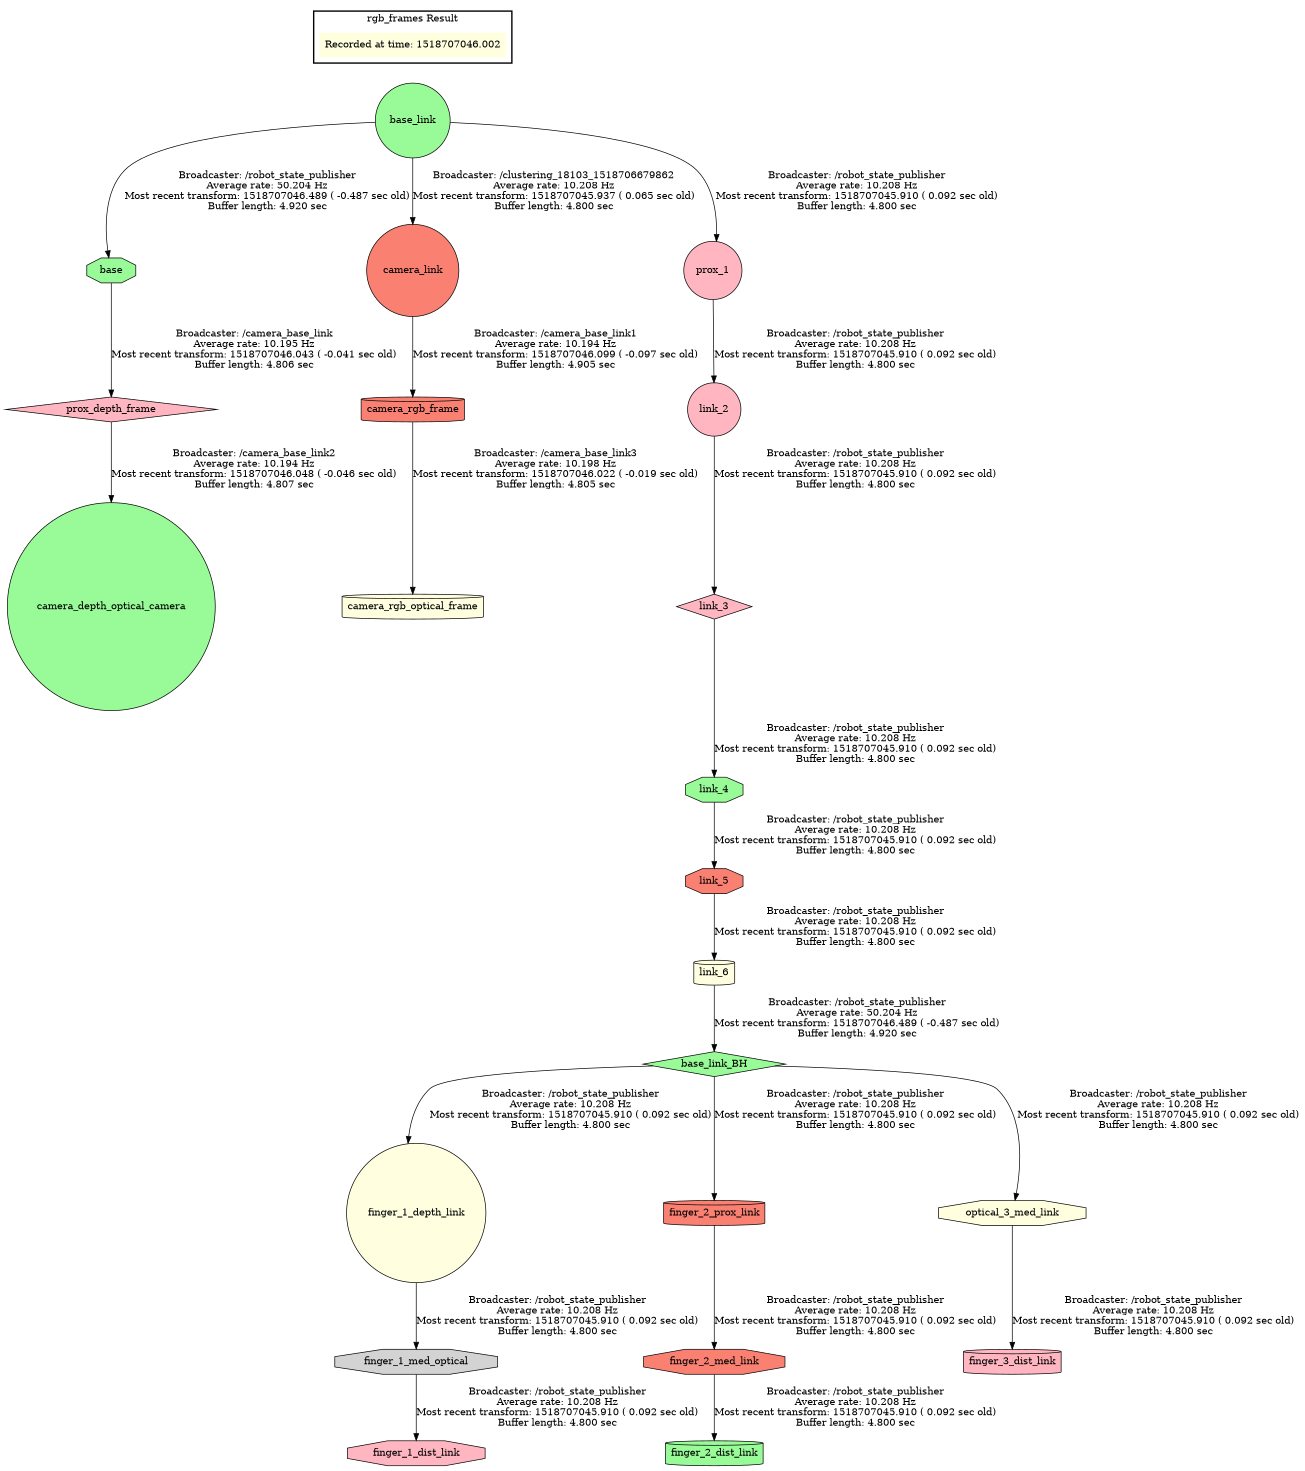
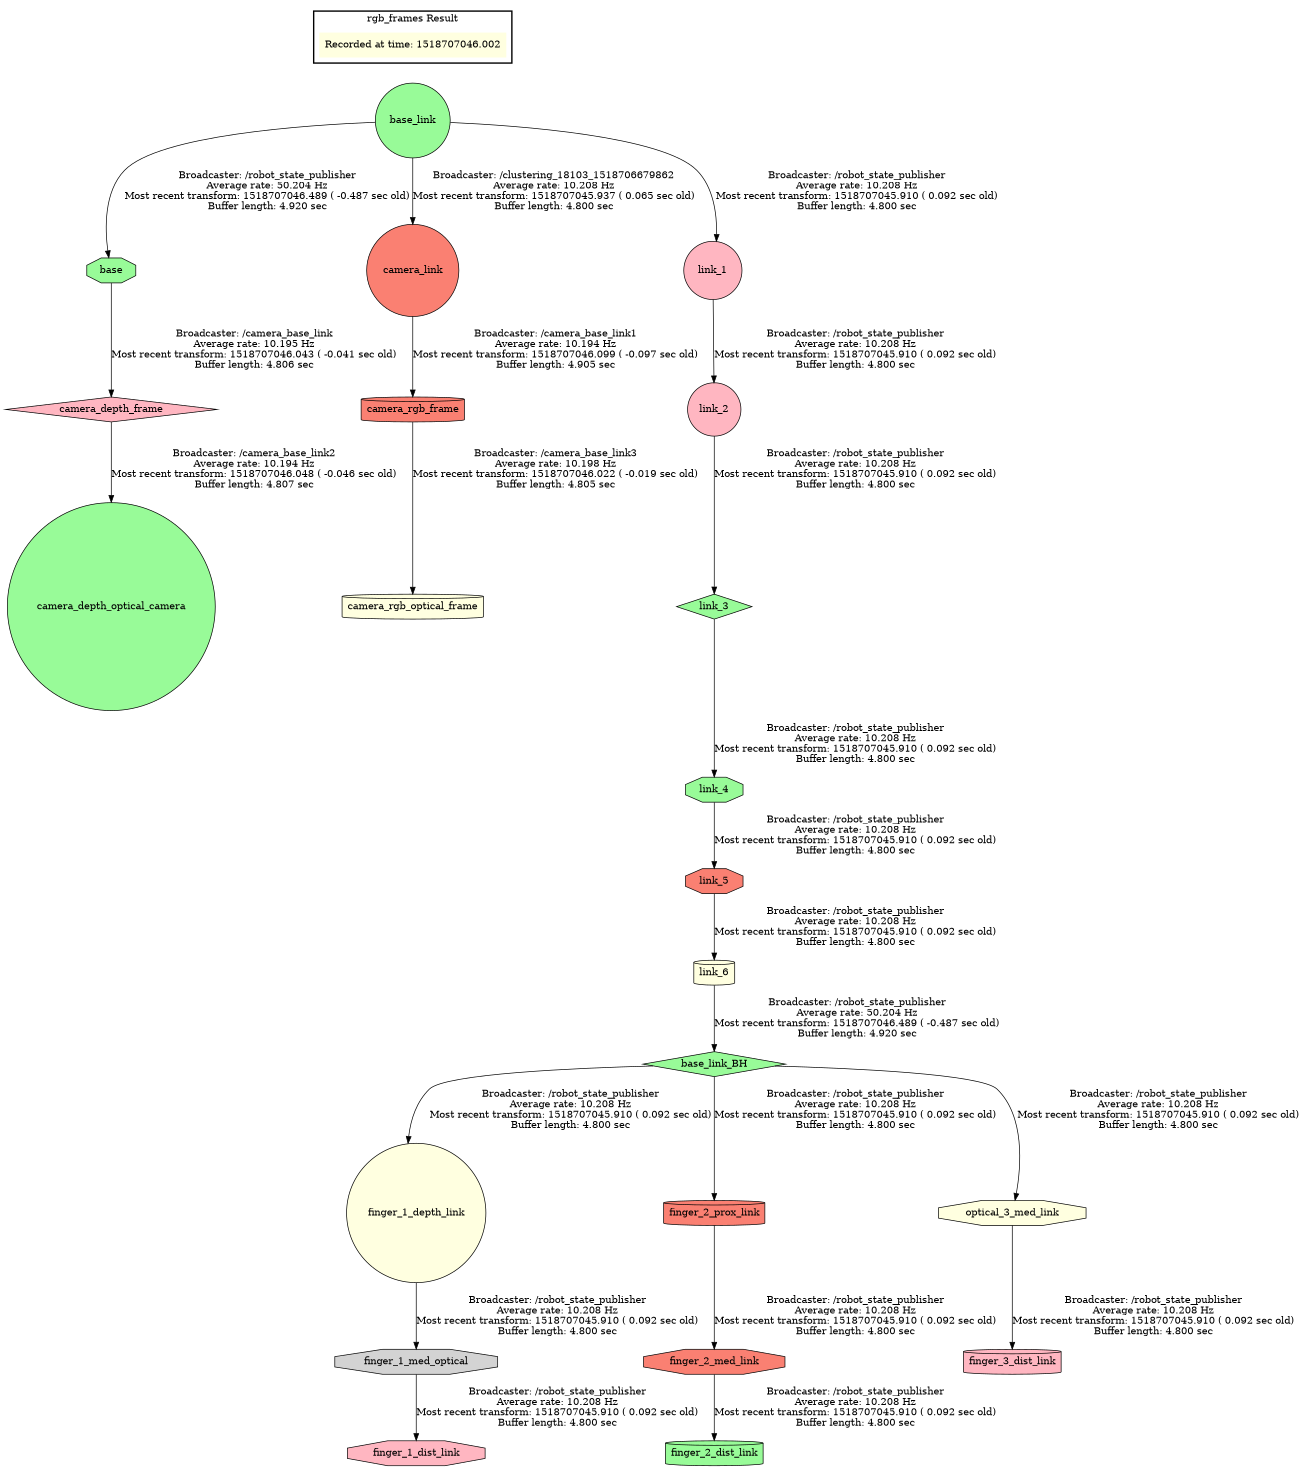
node "prox_1": label "prox_1" -> "link_1"
node "prox_depth_frame": label "prox_depth_frame" -> "camera_depth_frame"
node "link_3": fillcolor lightpink -> palegreen
